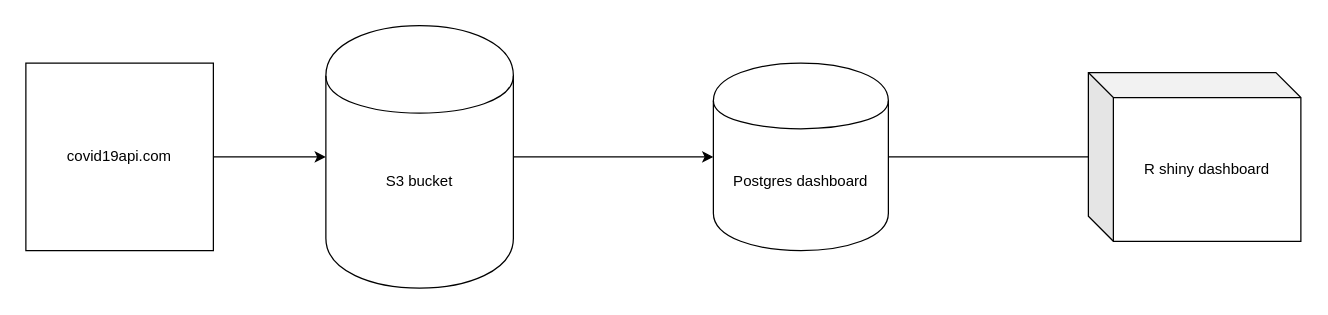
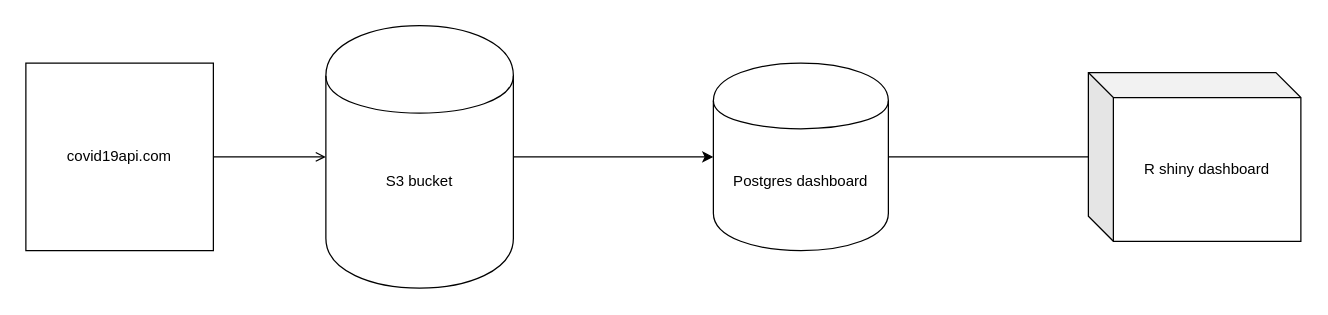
edge "covid19api.com" -> "S3 bucket": arrowhead classic -> open
